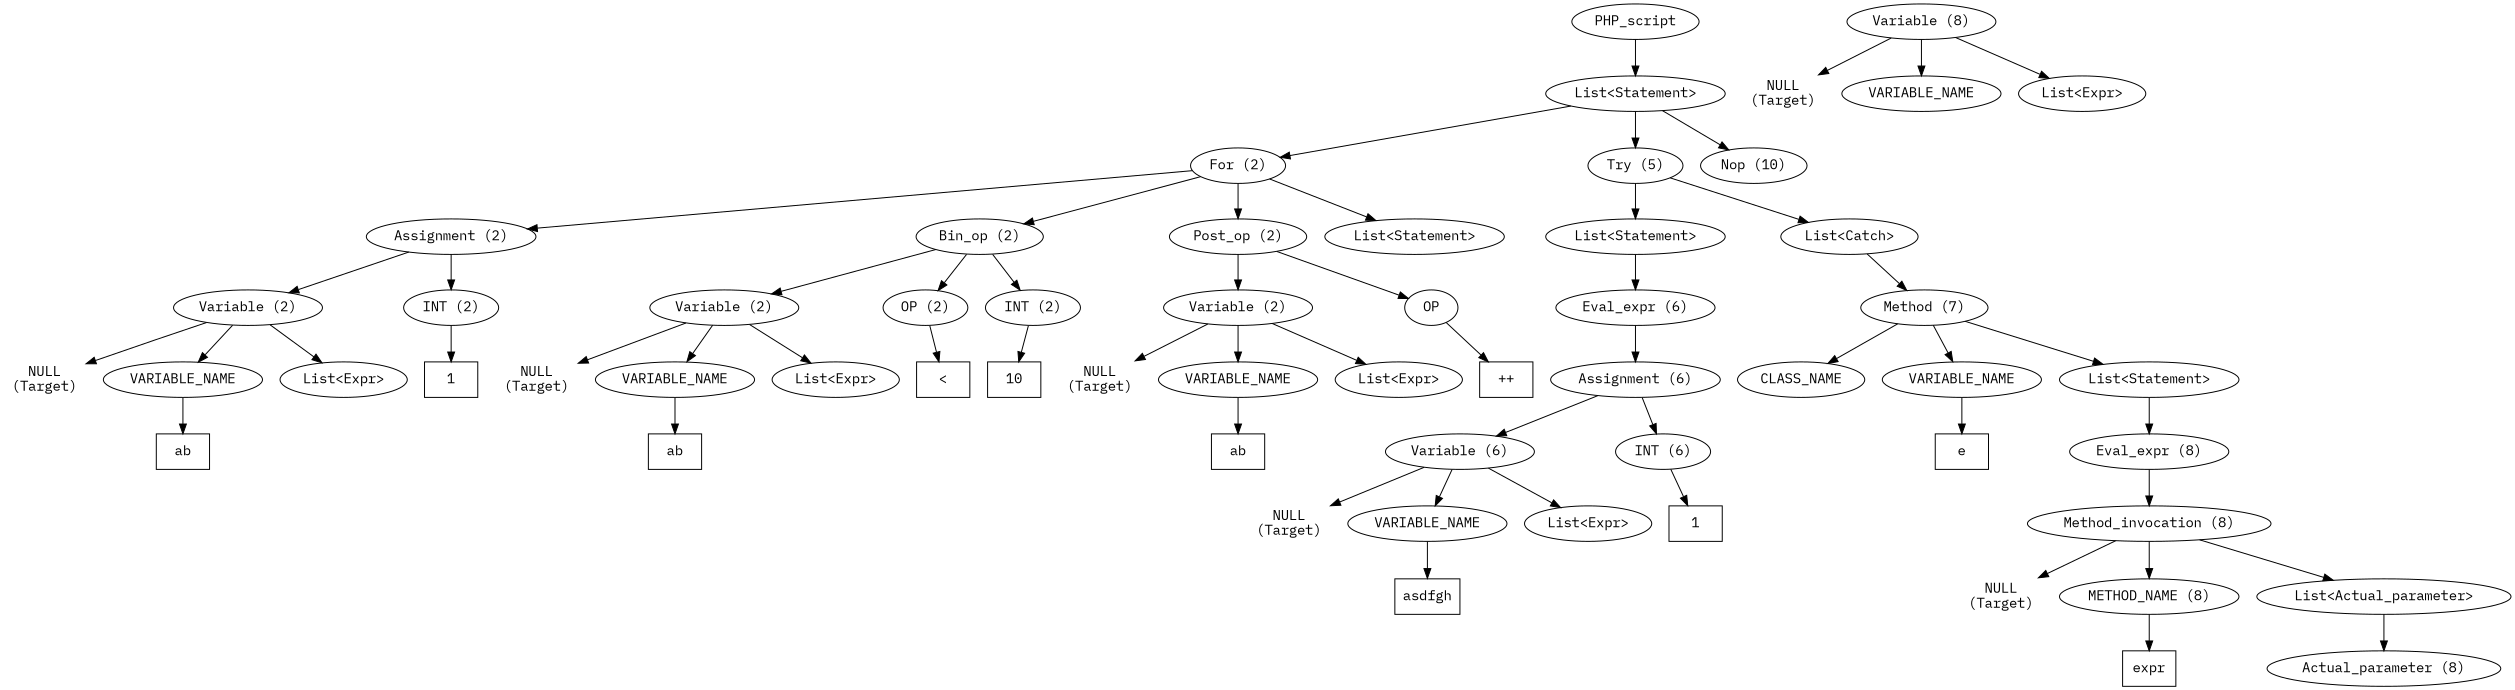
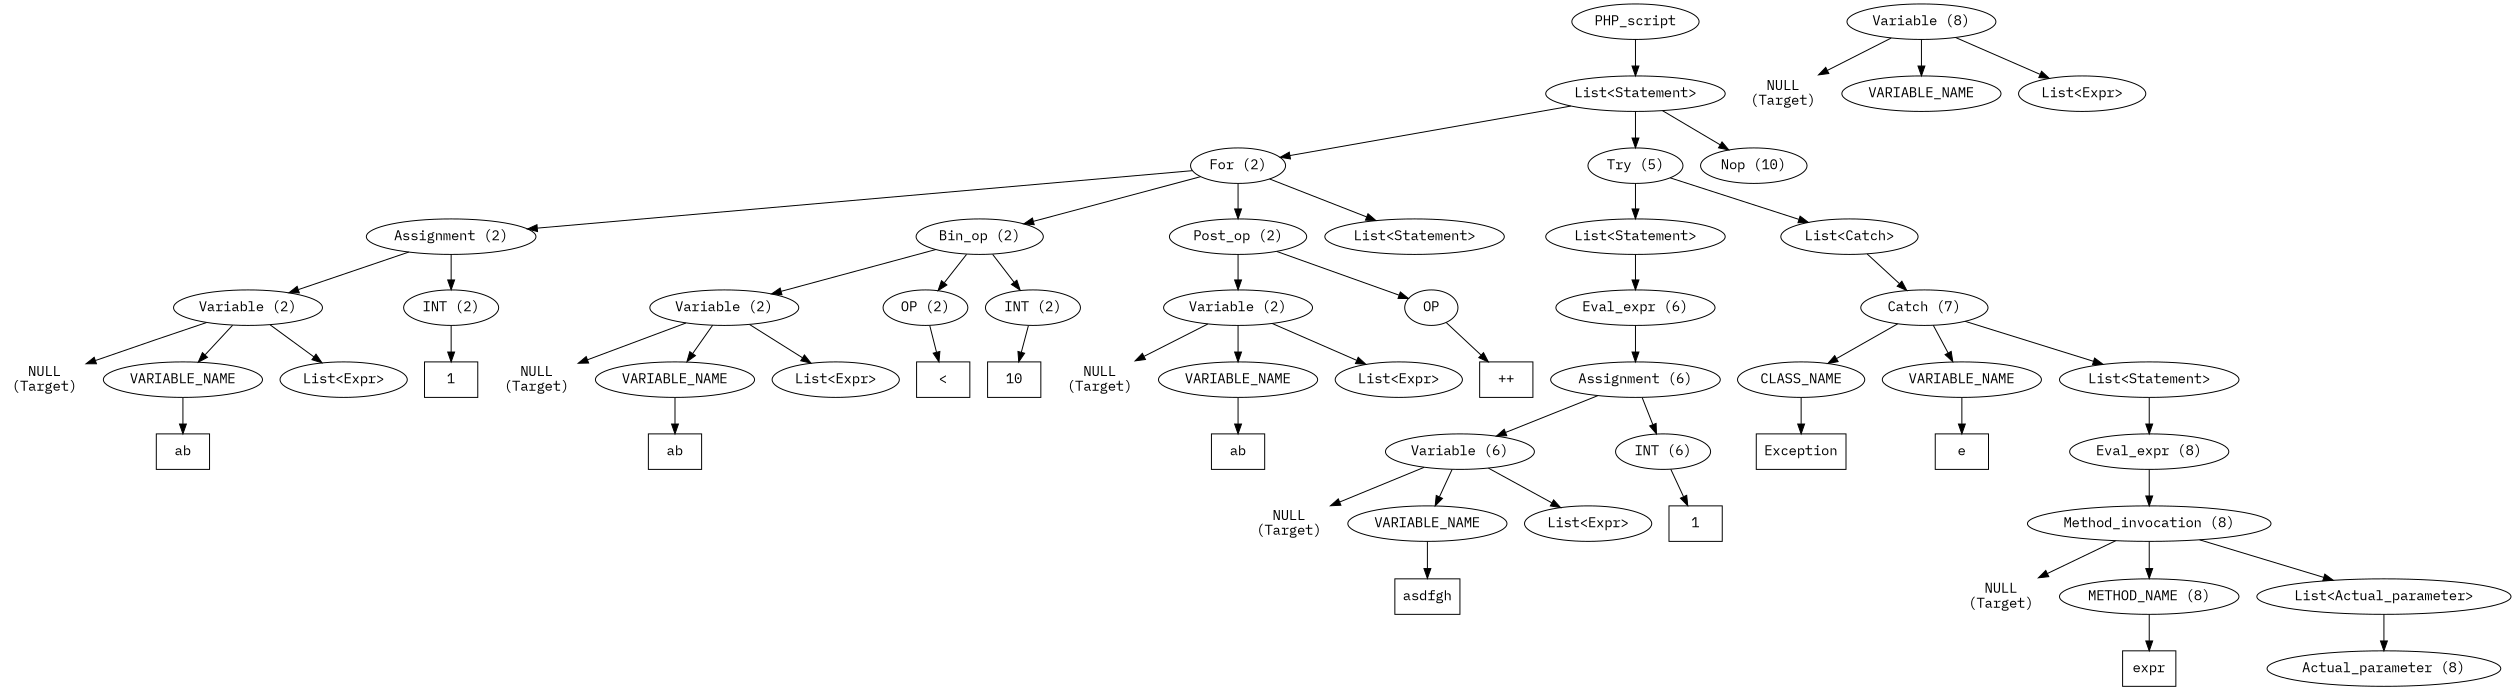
node "Method (7)": label "Method (7)" -> "Catch (7)"
node "Exception": added
